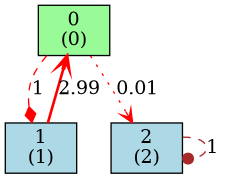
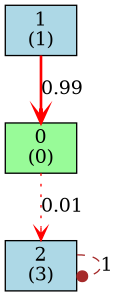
edge "0 (0)" -> "1 (1)": removed, label "1"
edge "1 (1)" -> "0 (0)": label "2.99" -> "0.99"
node "2 (2)": label "2 (2)" -> "2 (3)"
